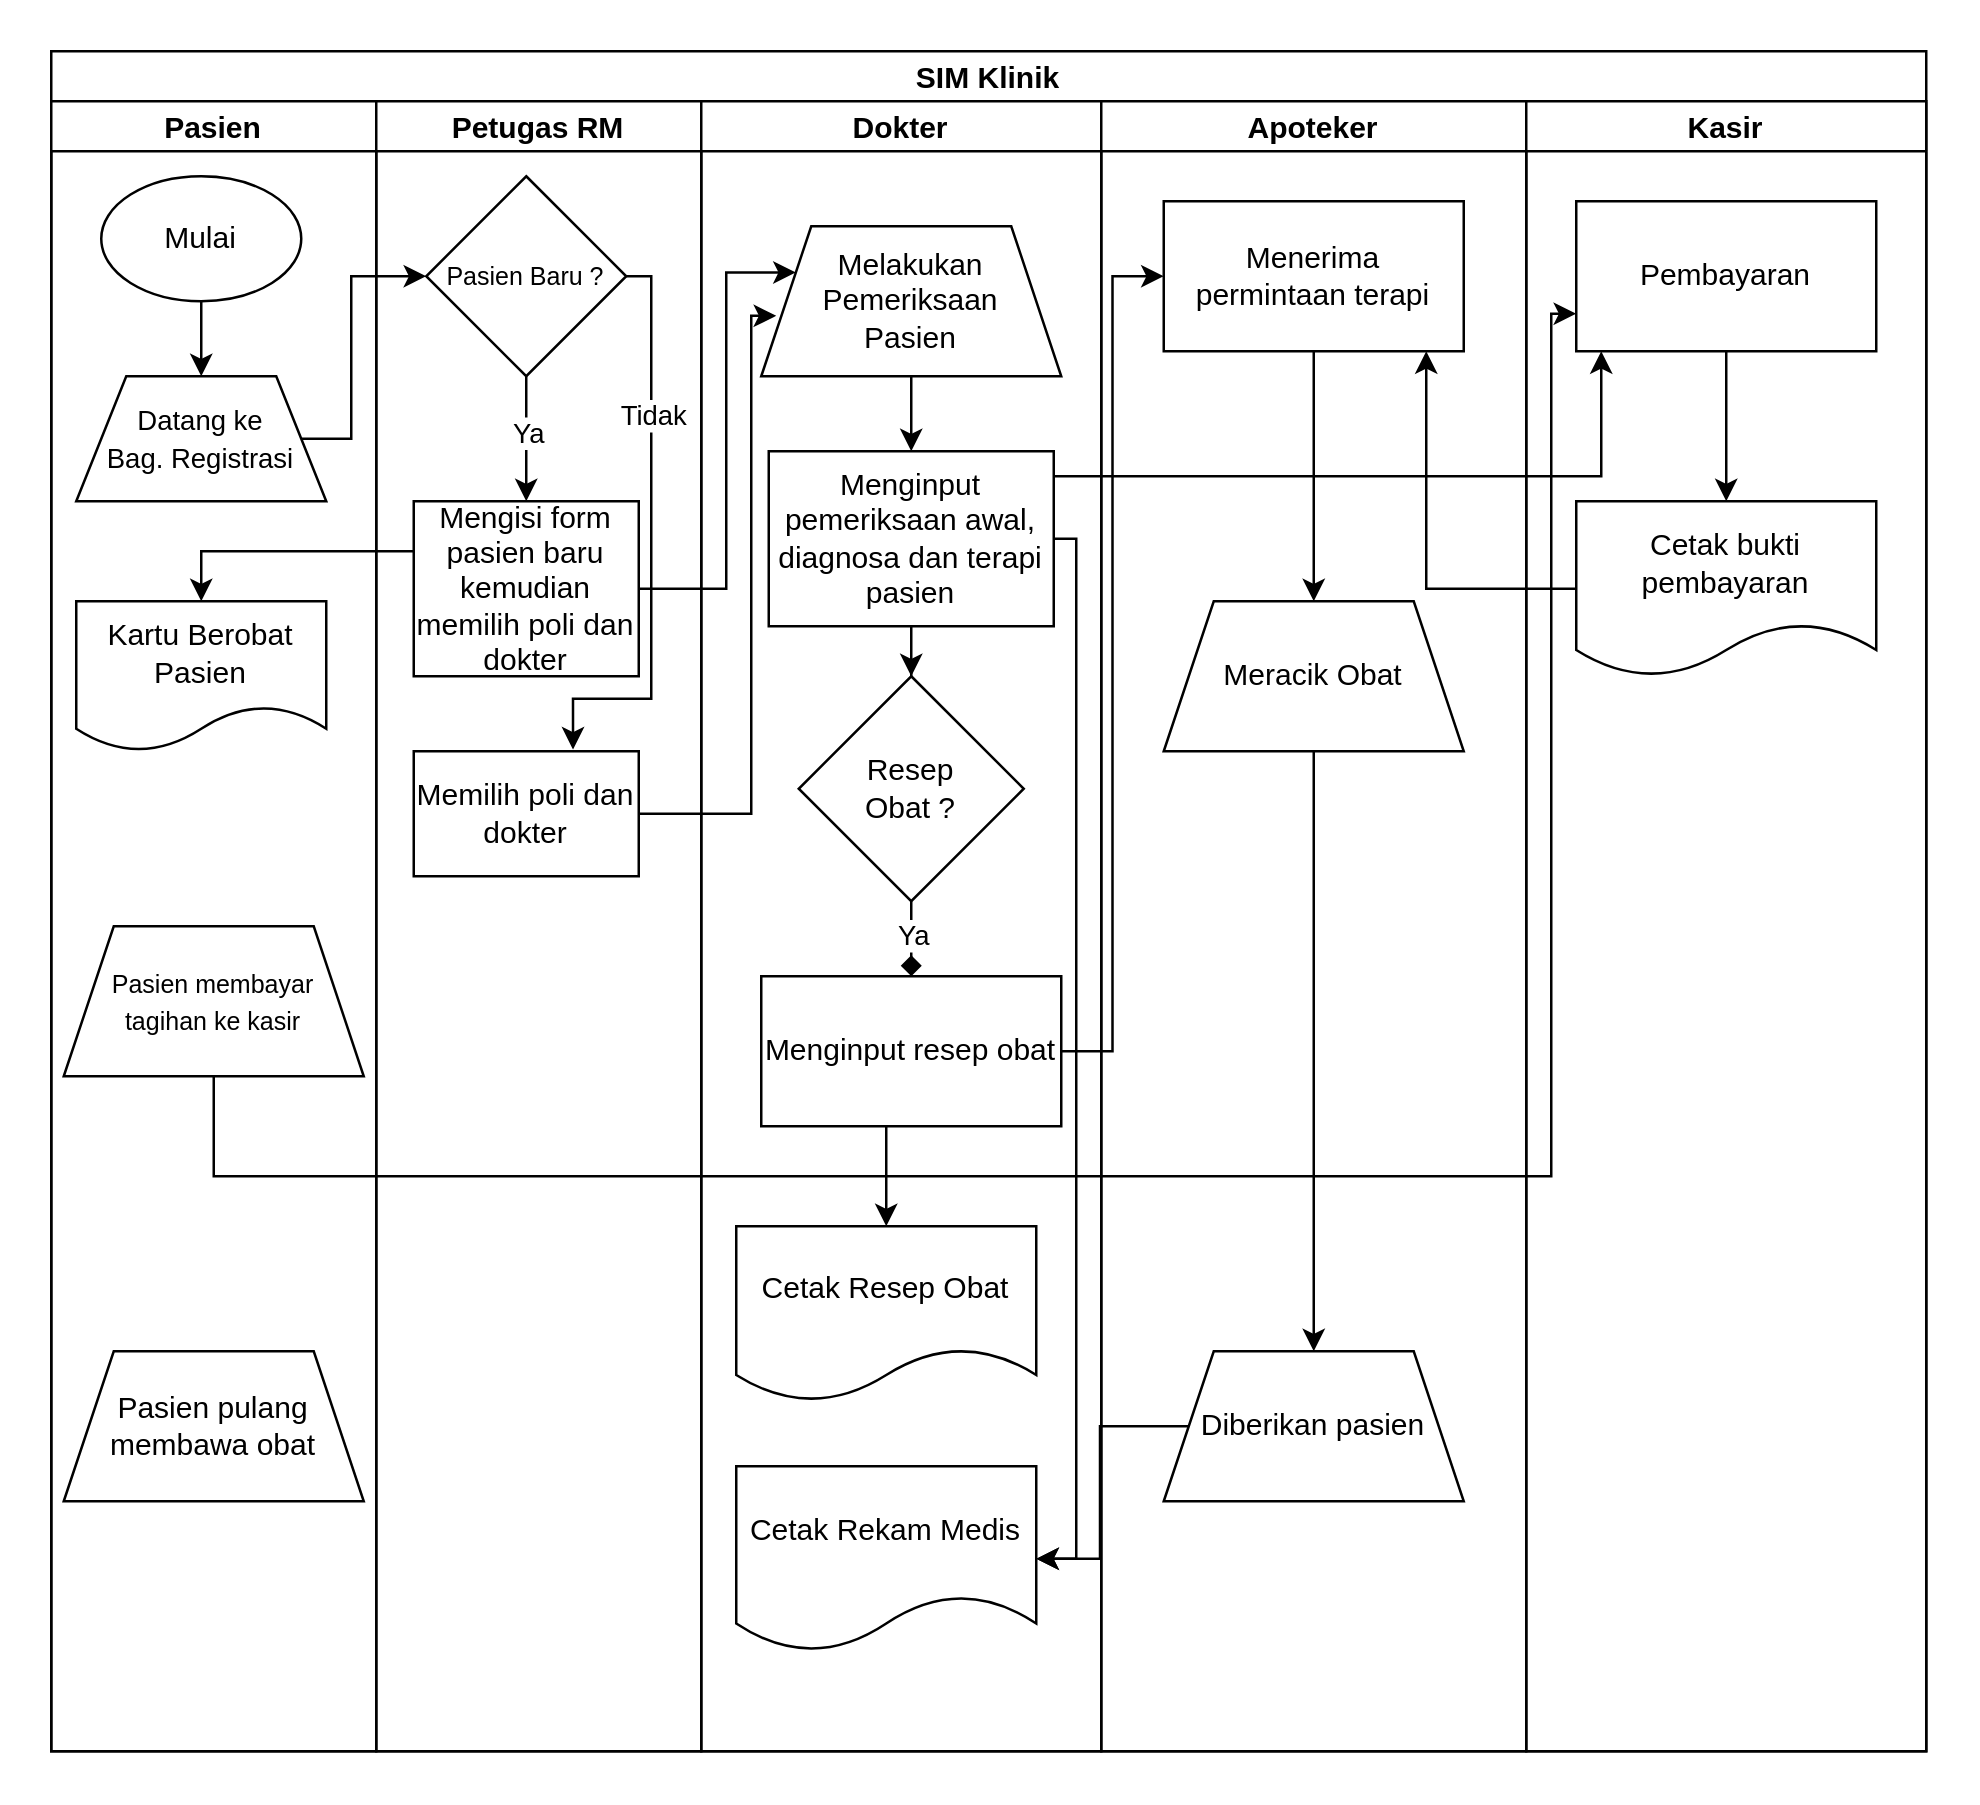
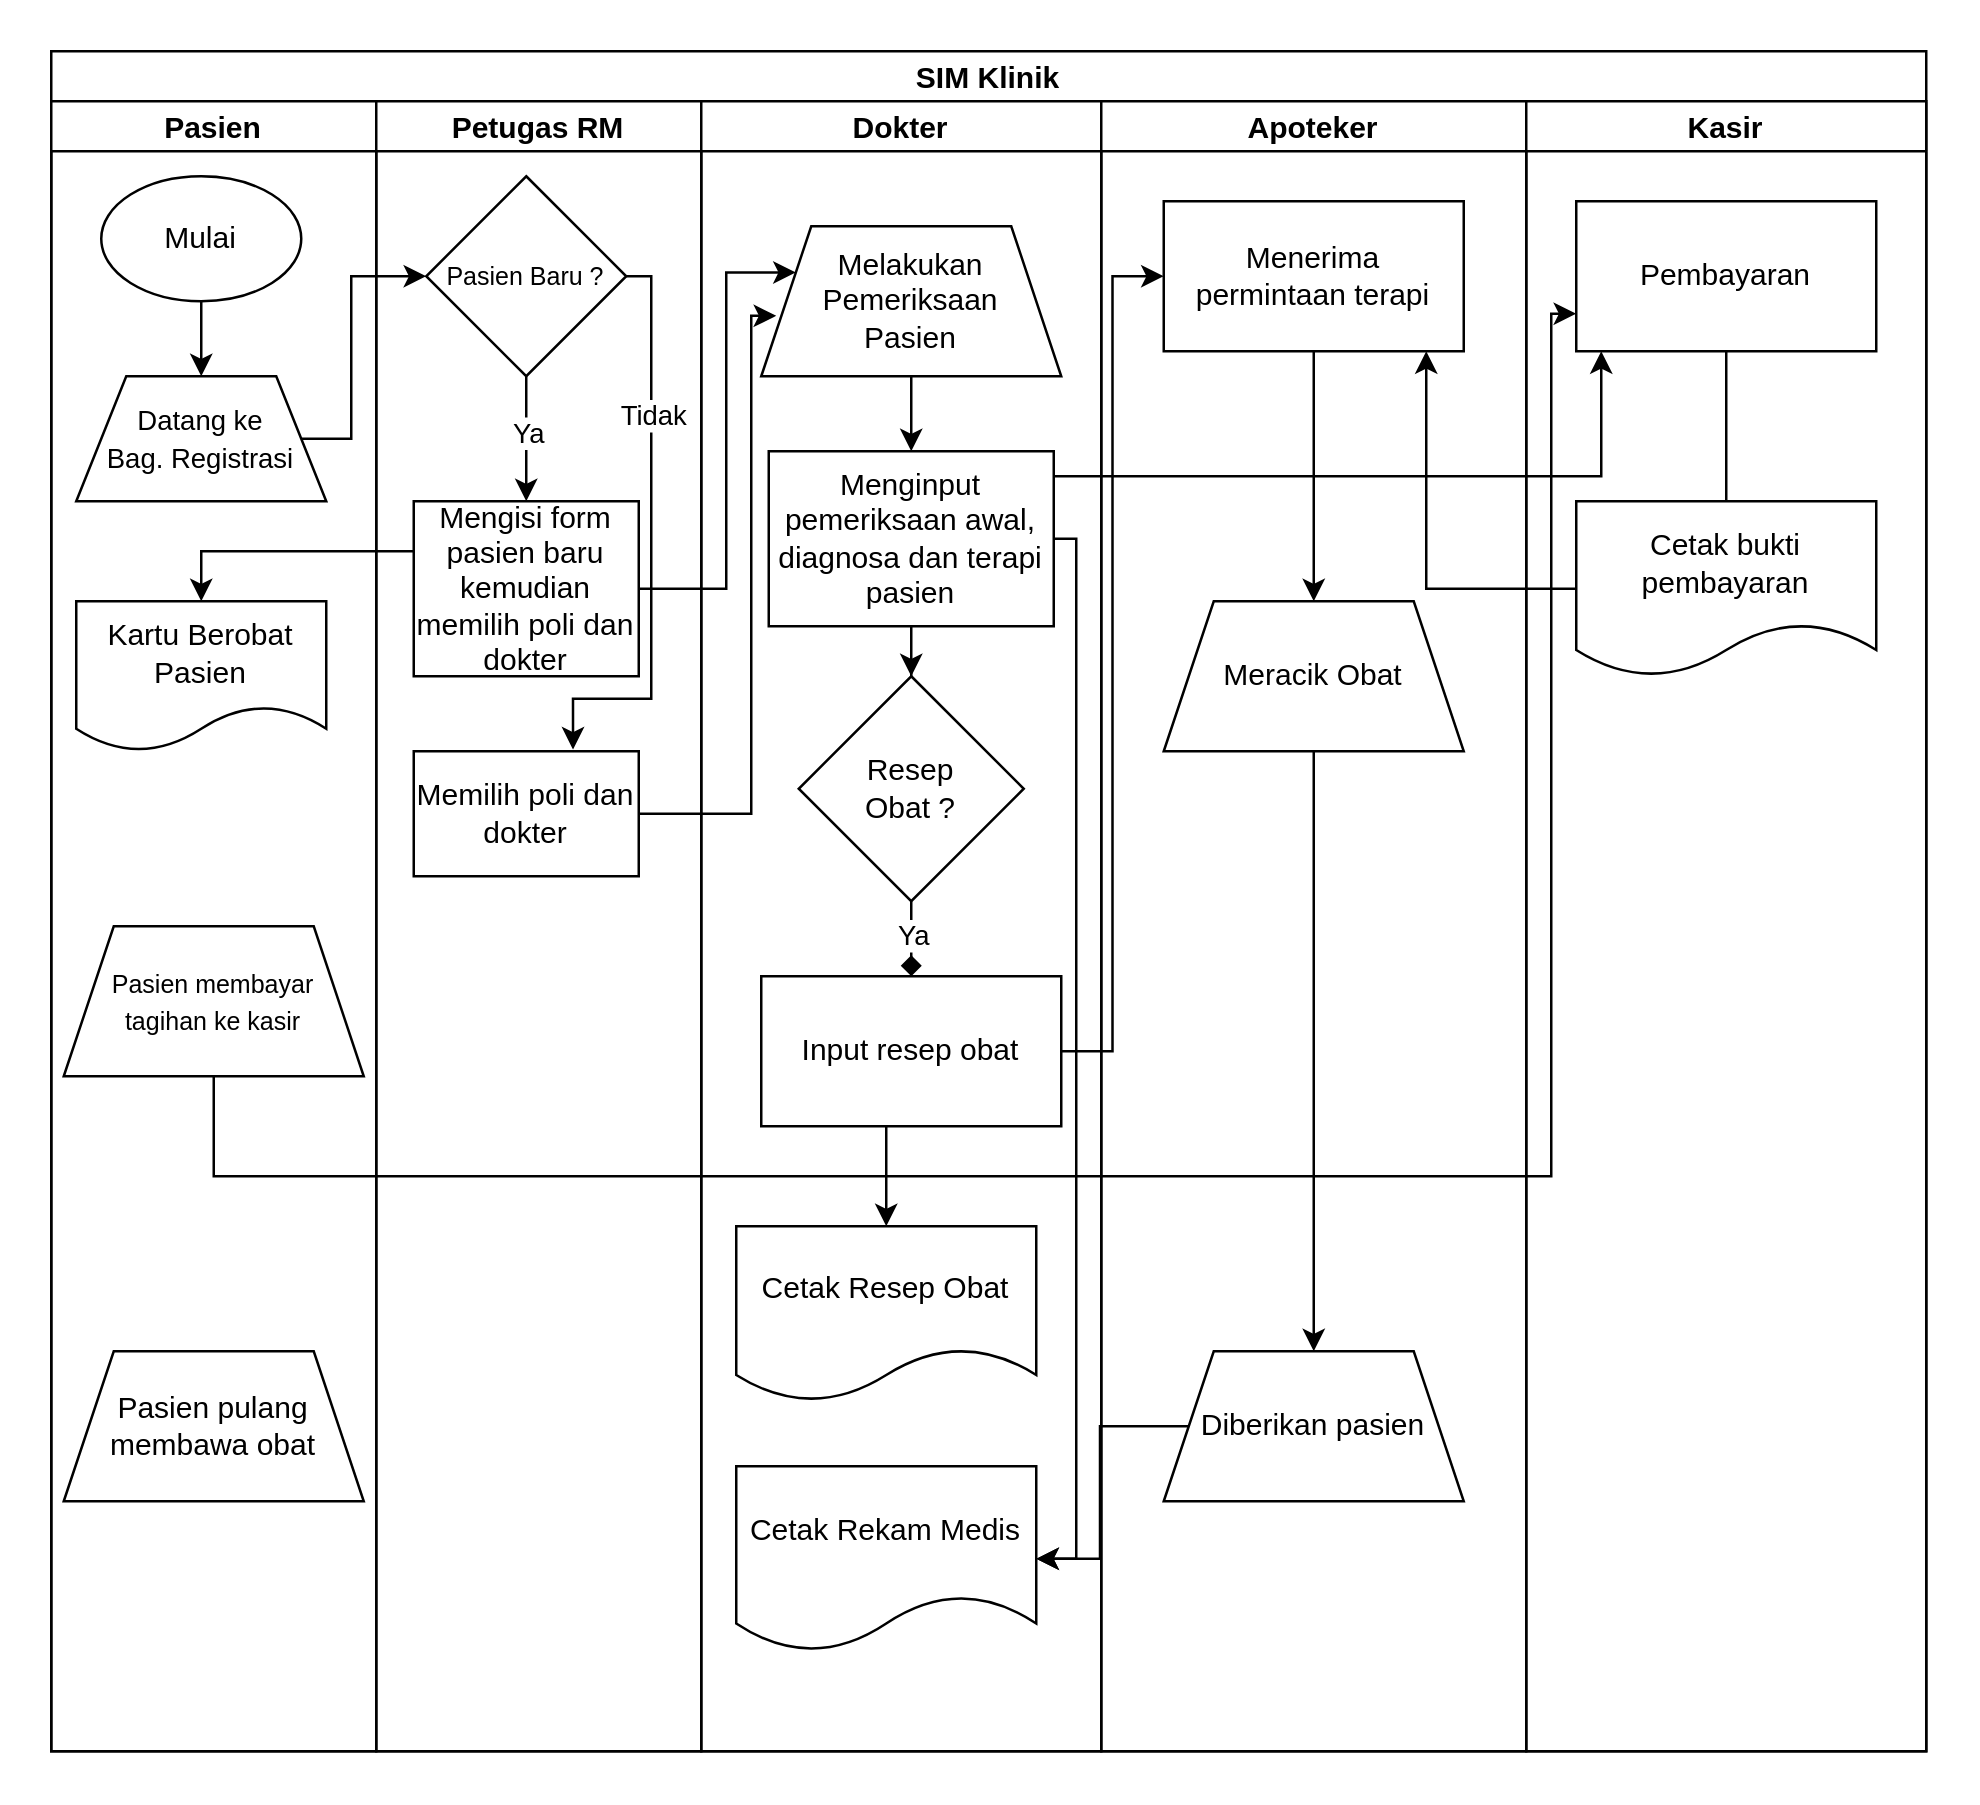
edge "Pembayaran" -> "Cetak bukti pembayaran": arrowhead classic -> none
node "Menginput resep obat": label "Menginput resep obat" -> "Input resep obat"
